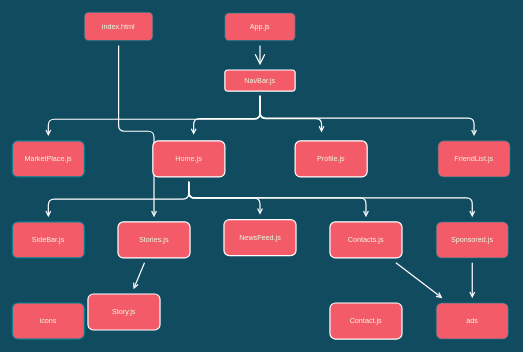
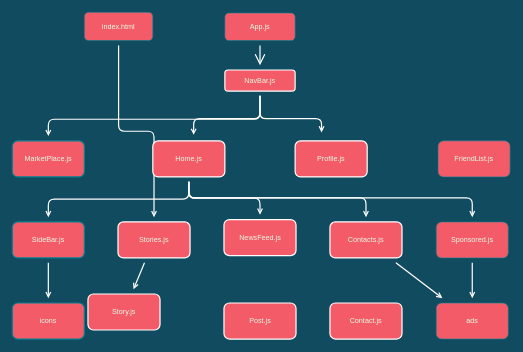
edge "NavBar.js" -> "FriendList.js": removed
edge "SideBar.js" -> "icons": added
node "Post.js": added
